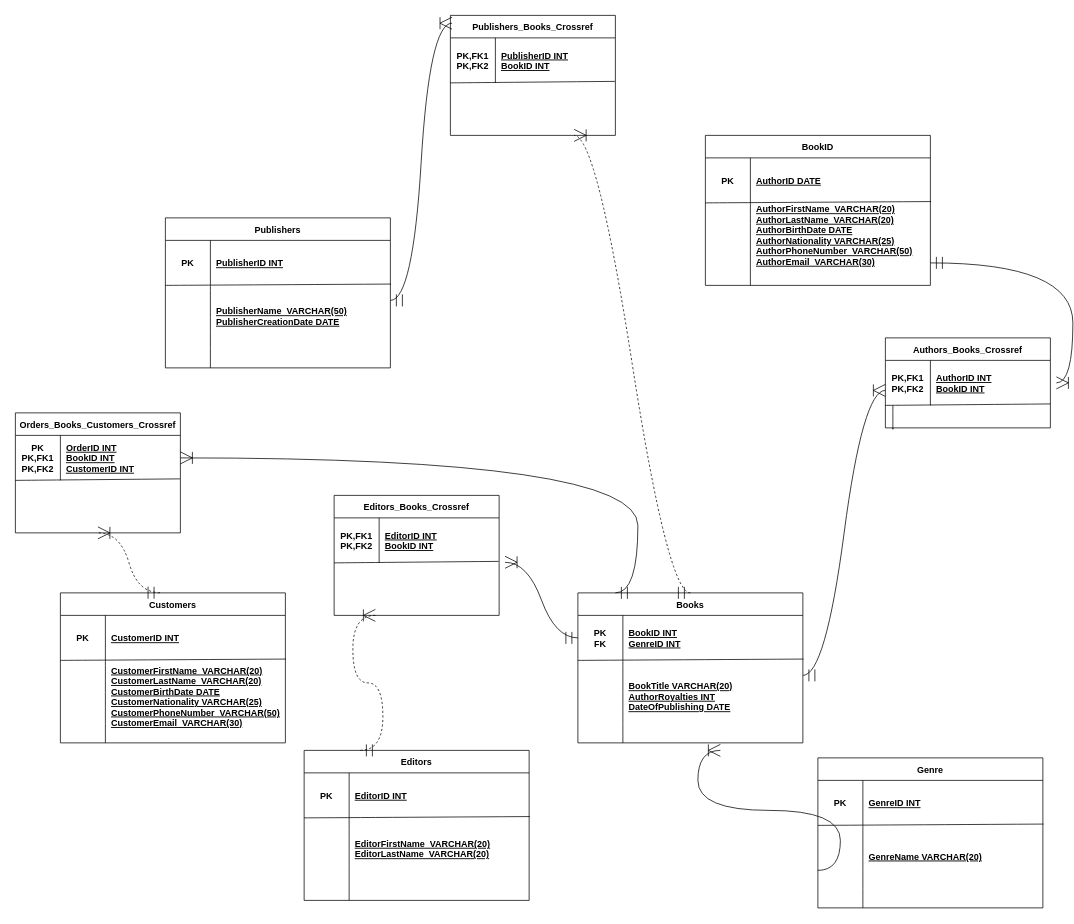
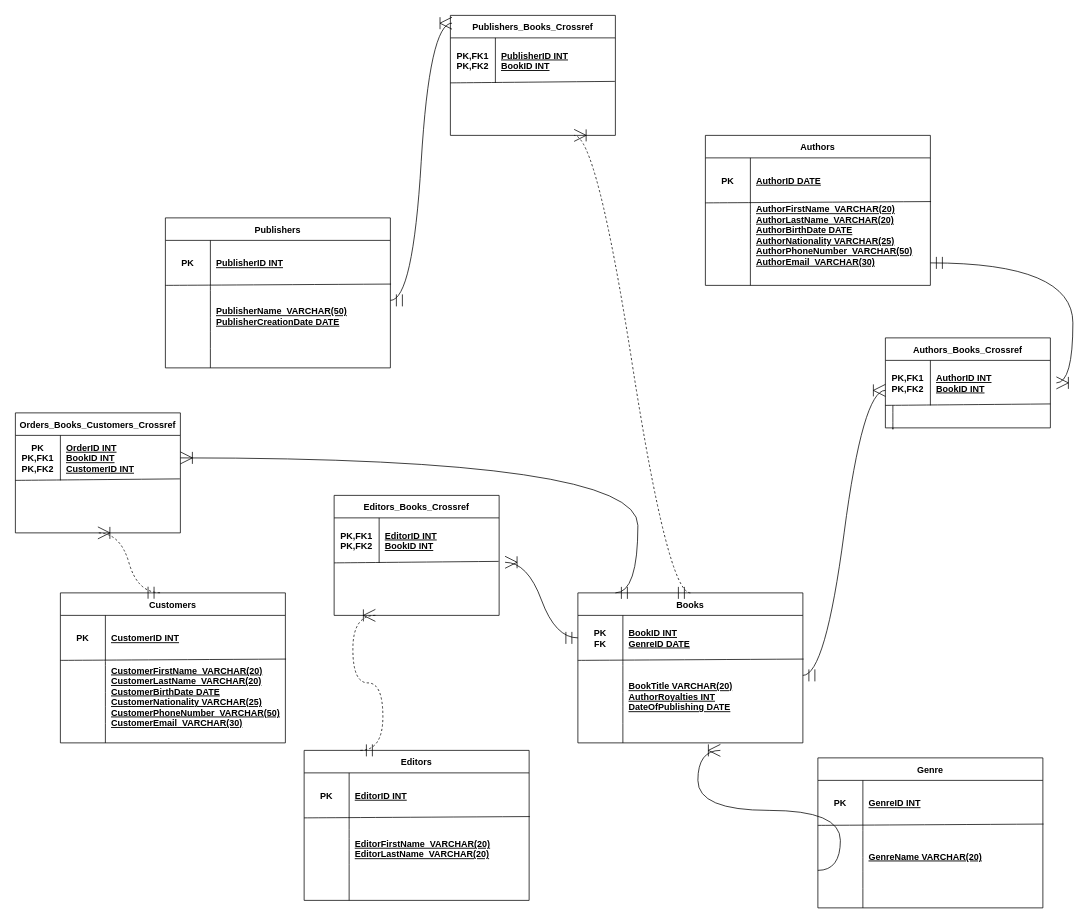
node "BookID": label "BookID" -> "Authors"
node "BookID INT GenreID INT": label "BookID INT GenreID INT" -> "BookID INT GenreID DATE"
